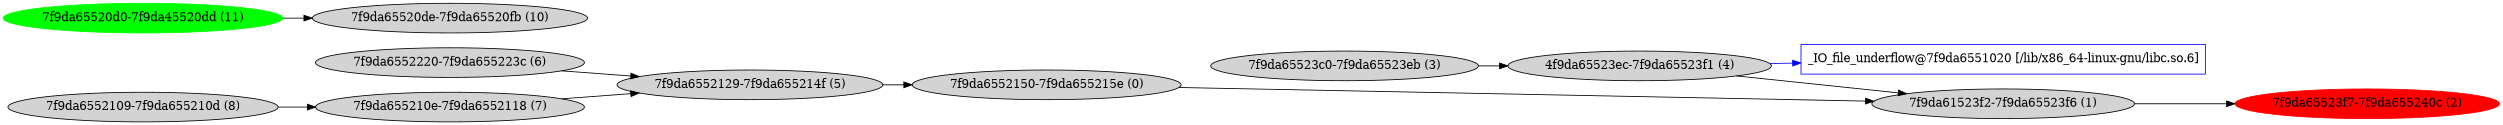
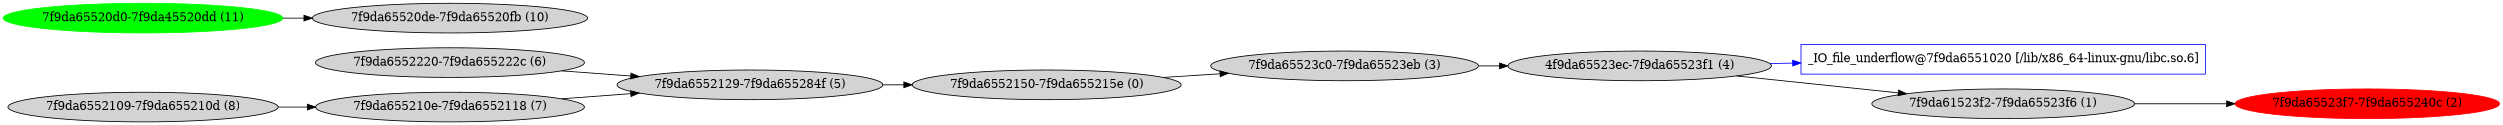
node "7f9da6552220-7f9da655223c (6)": label "7f9da6552220-7f9da655223c (6)" -> "7f9da6552220-7f9da655222c (6)"
node "7f9da6552129-7f9da655214f (5)": label "7f9da6552129-7f9da655214f (5)" -> "7f9da6552129-7f9da655284f (5)"
edge "7f9da6552150-7f9da655215e (0)" -> "7f9da61523f2-7f9da65523f6 (1)": now "7f9da6552150-7f9da655215e (0)" -> "7f9da65523c0-7f9da65523eb (3)"
